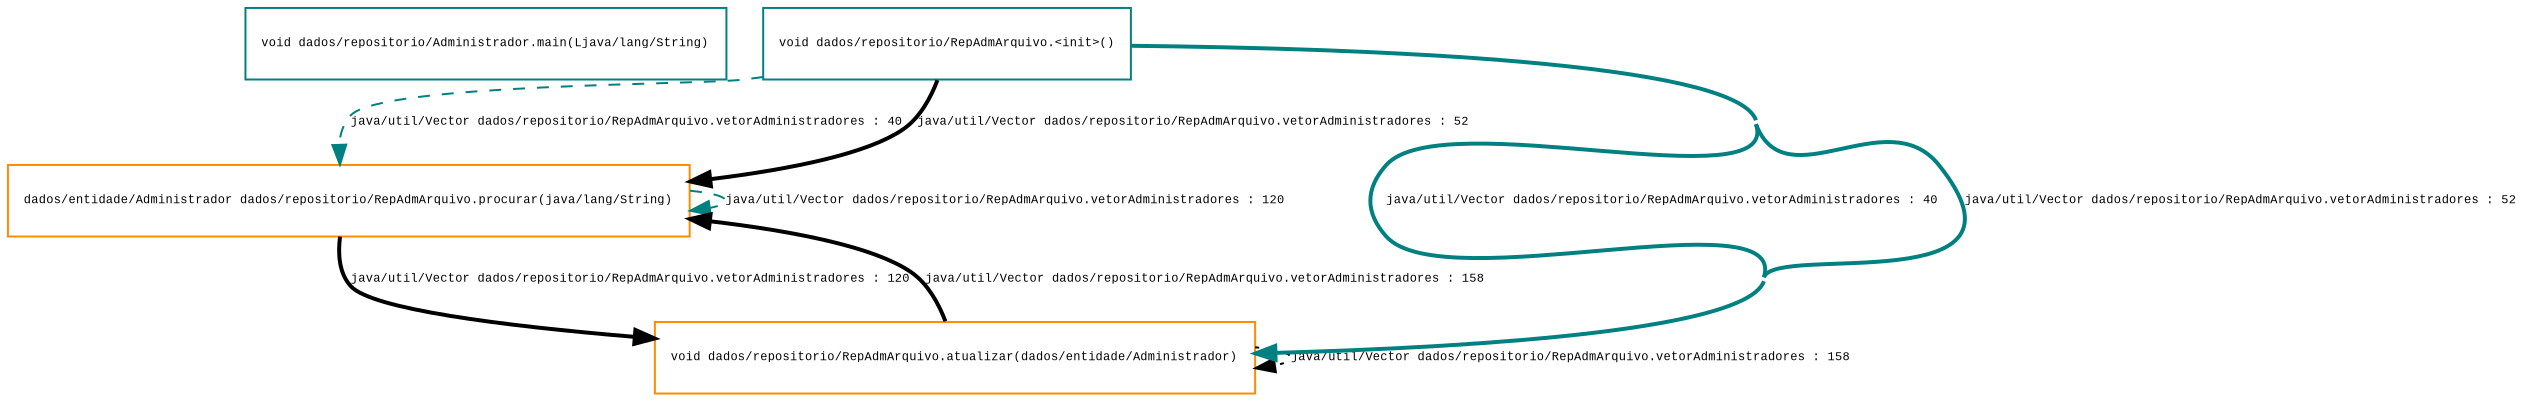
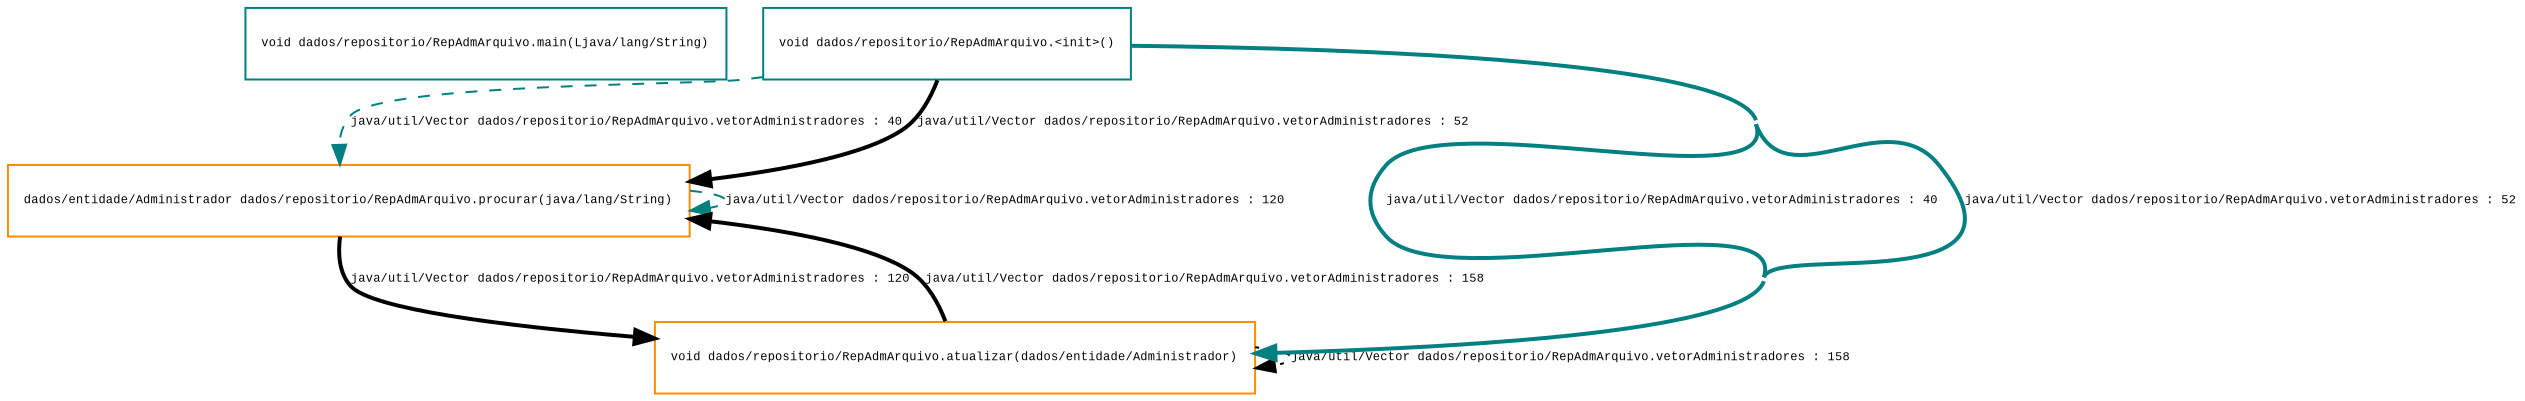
node "void dados/repositorio/Administrador.main(Ljava/lang/String)": label "void dados/repositorio/Administrador.main(Ljava/lang/String)" -> "void dados/repositorio/RepAdmArquivo.main(Ljava/lang/String)"
